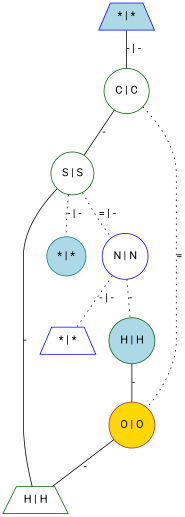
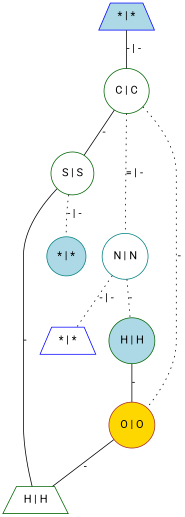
edge "S | S" -- "N | N": now "C | C" -- "N | N"
node "N | N": color blue -> teal
edge "C | C" -- "O | O": label "=" -> "-"
